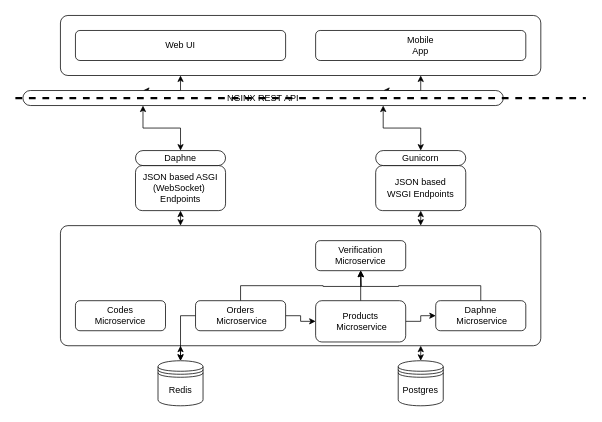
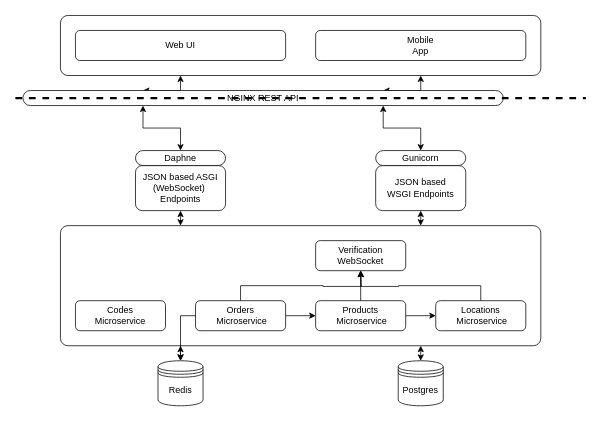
node "Verification Microservice": label "Verification Microservice" -> "Verification WebSocket"
node "Daphne Microservice": label "Daphne Microservice" -> "Locations Microservice"
node "Products Microservice": size 90x41 -> 90x30
